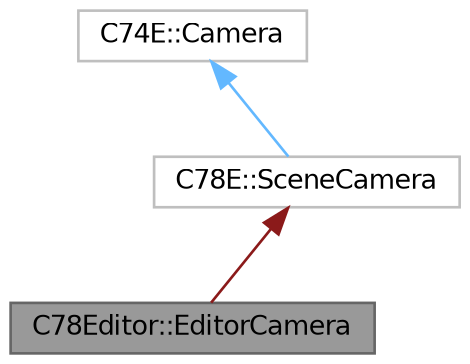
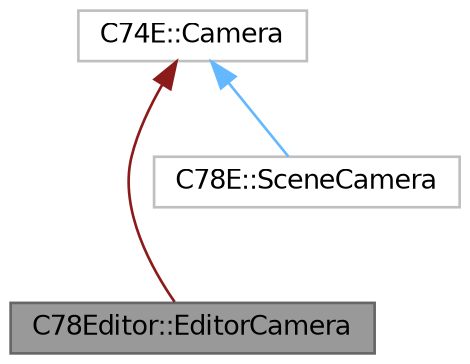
edge "C78Editor::EditorCamera" -> "C78E::SceneCamera": now "C78Editor::EditorCamera" -> "C74E::Camera"
